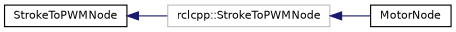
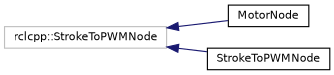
edge "rclcpp::StrokeToPWMNode" -> "StrokeToPWMNode": reversed
